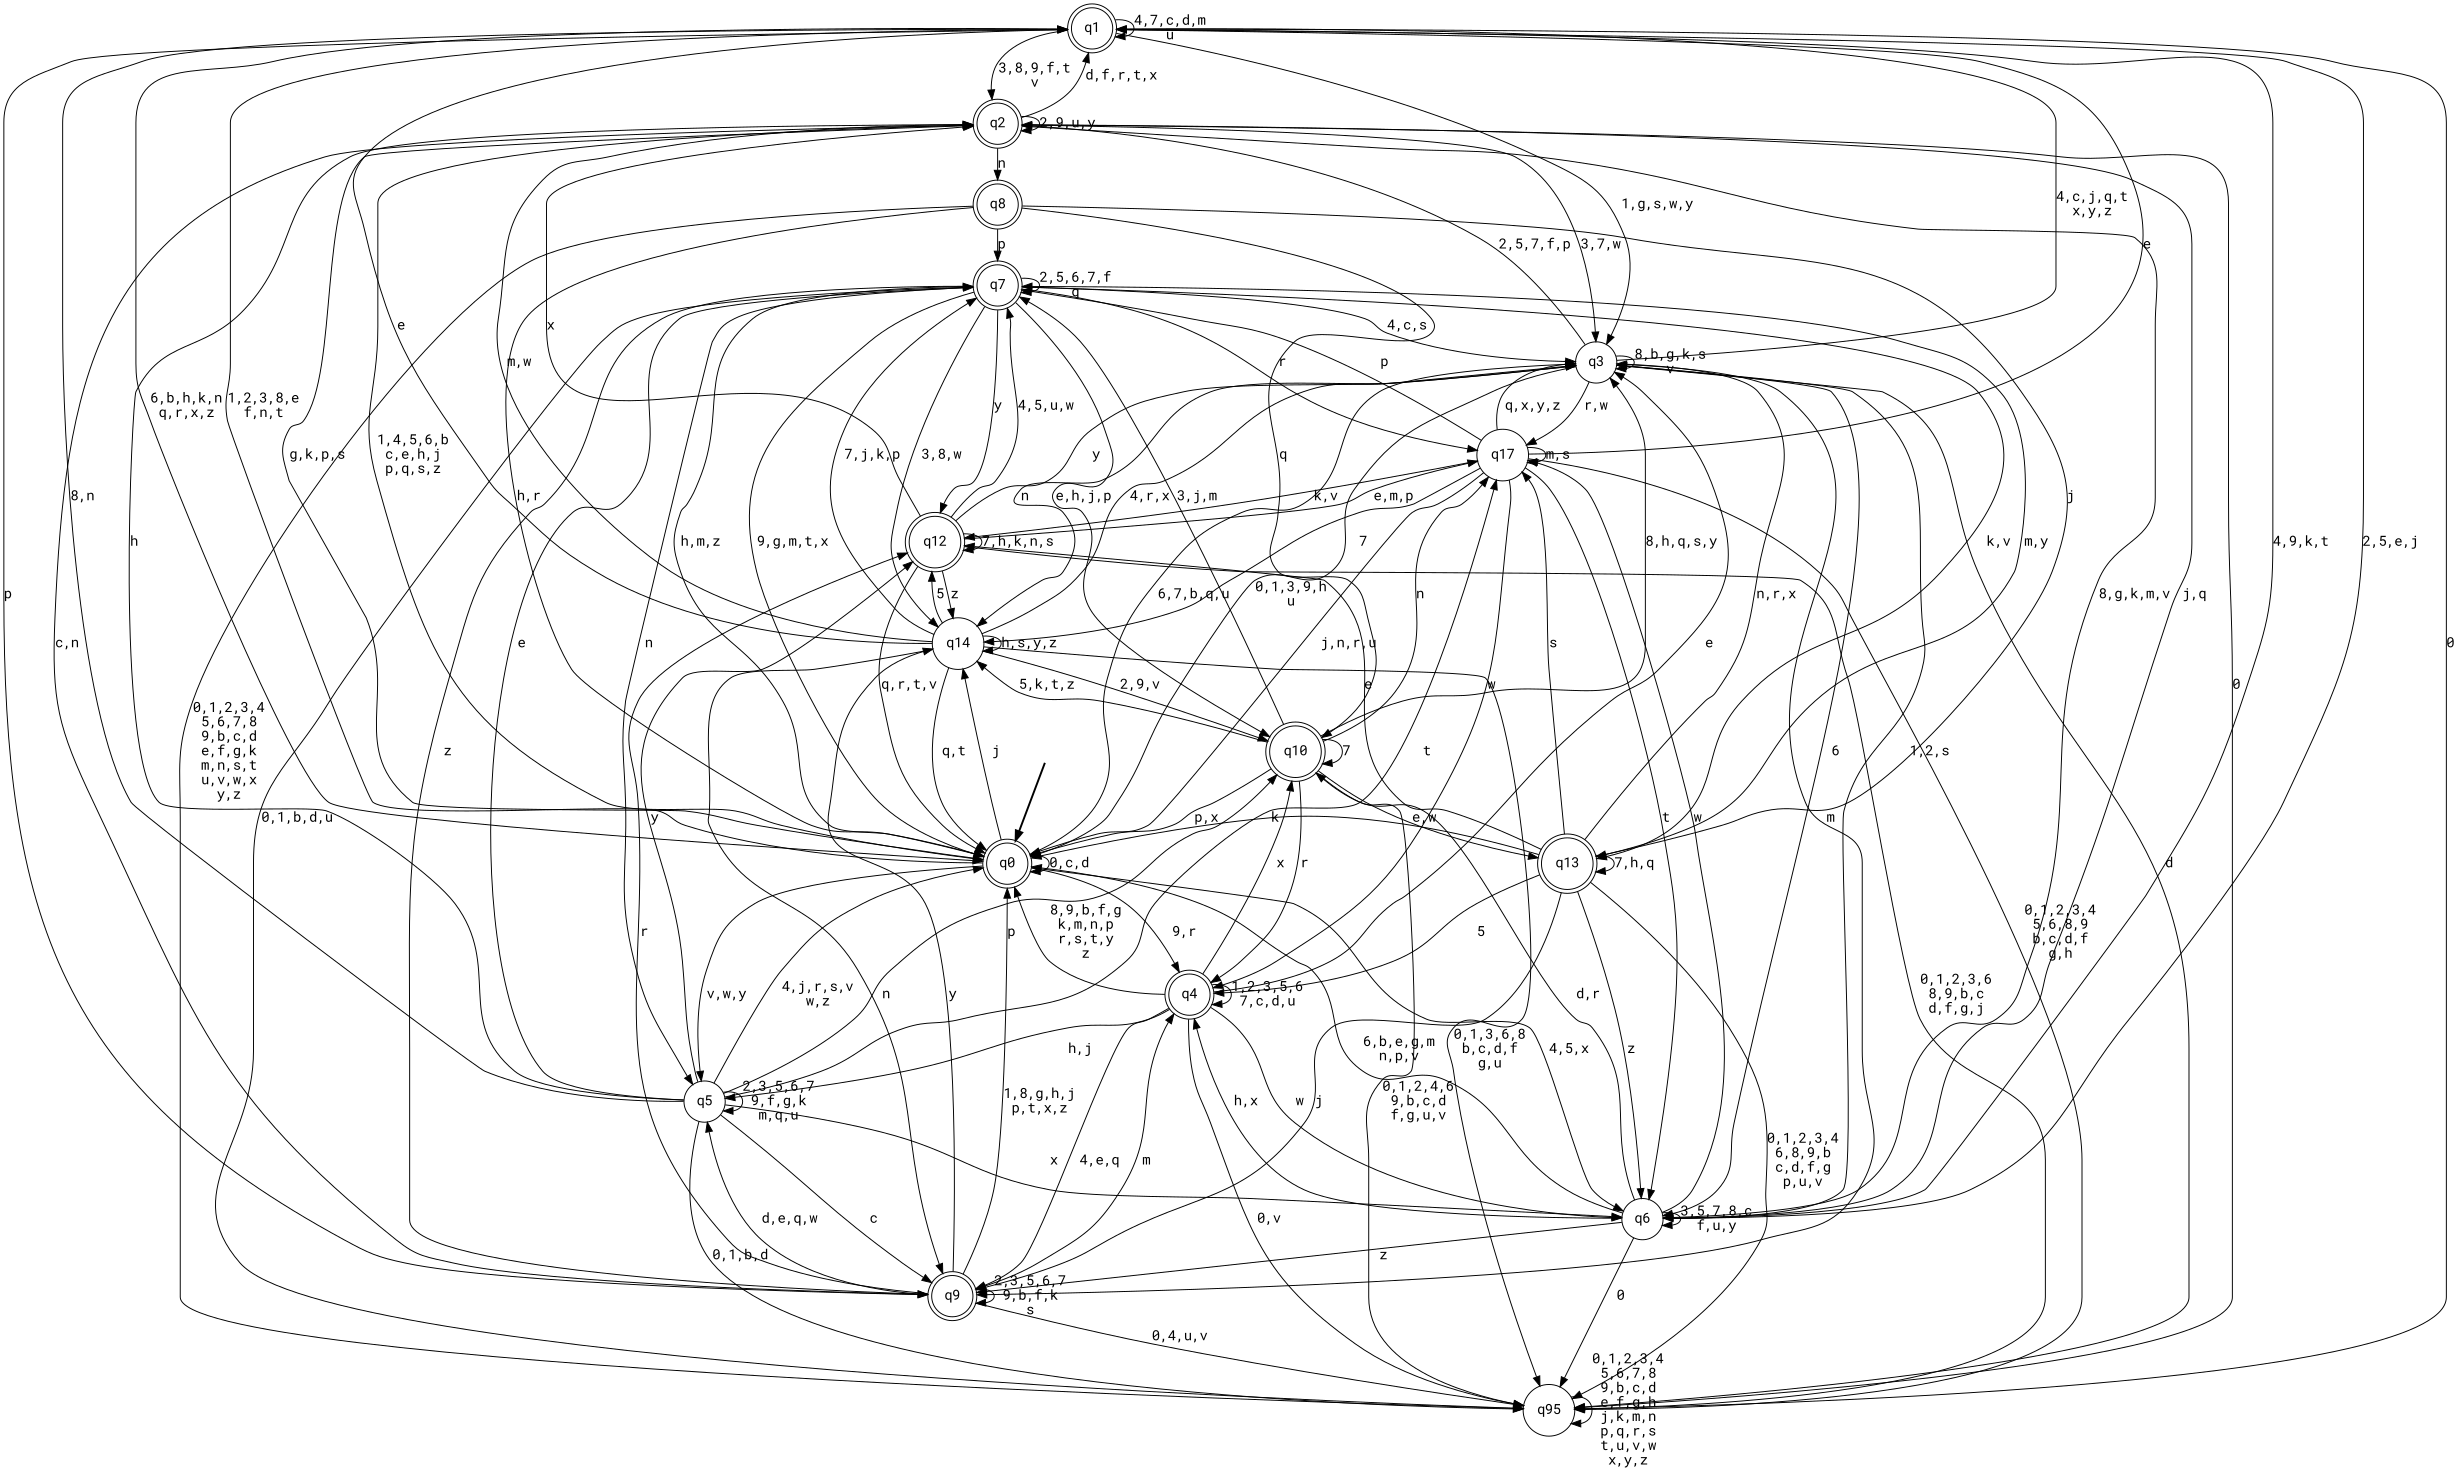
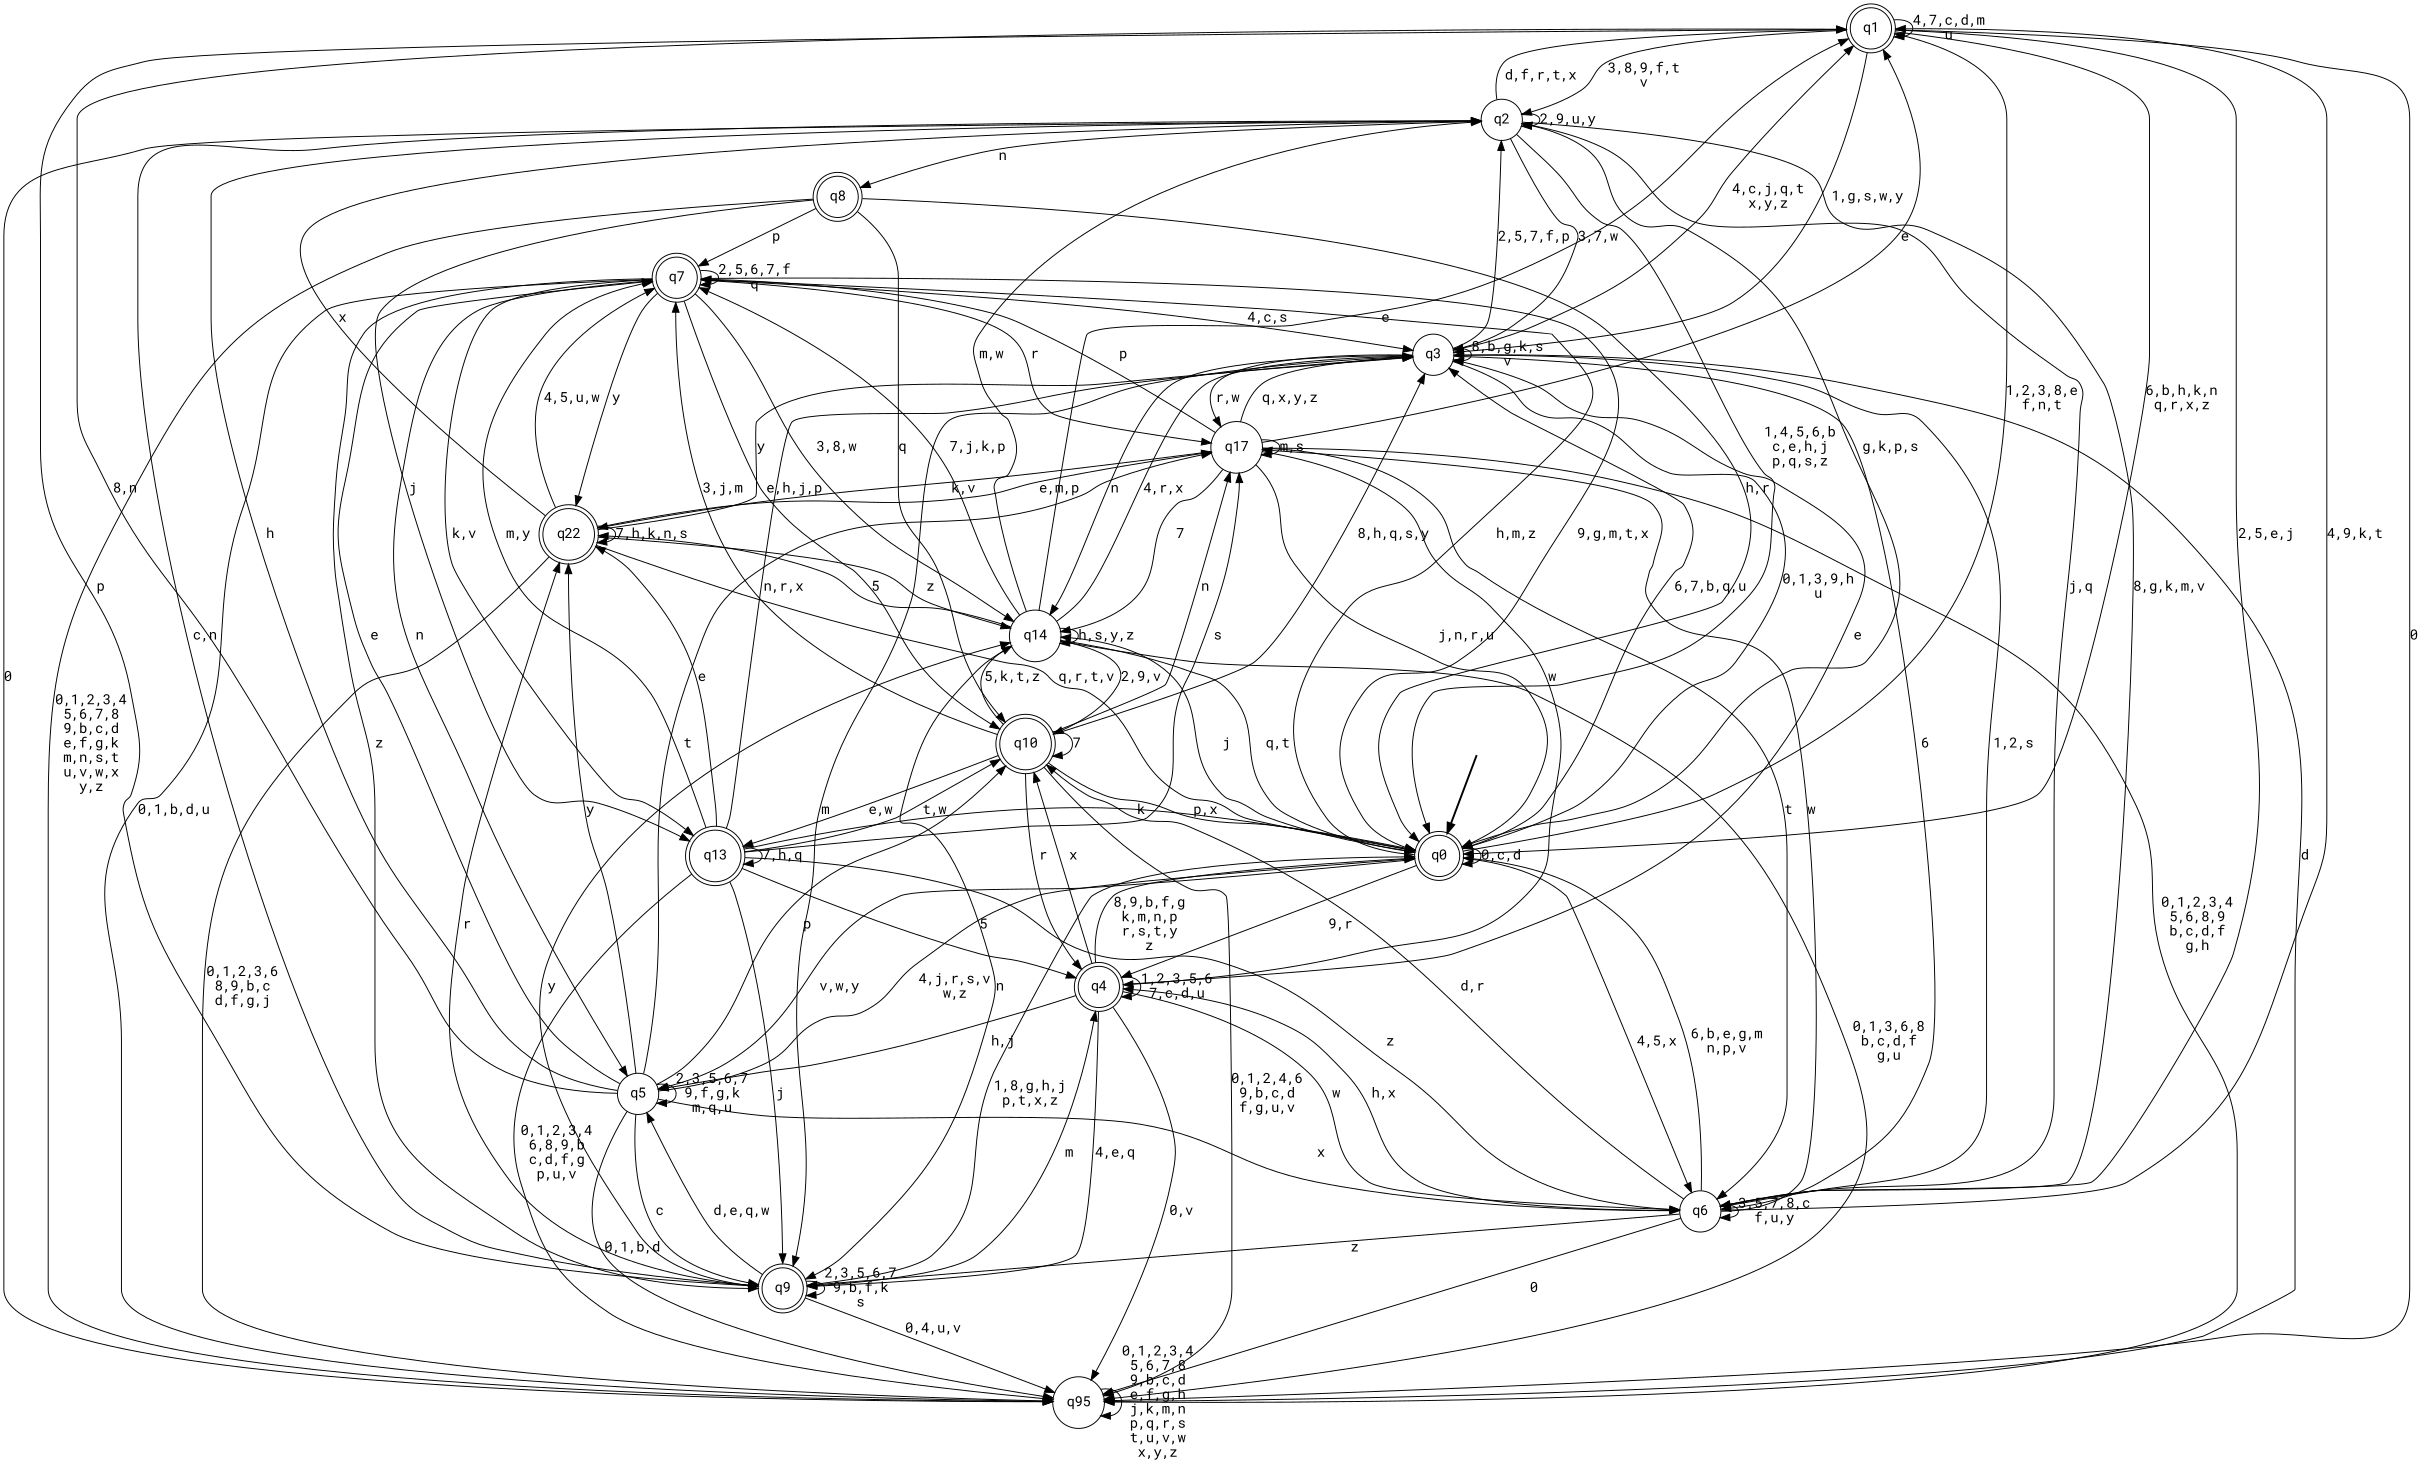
node "q2": shape doublecircle -> circle
node "q12": label "q12" -> "q22"
edge "q13" -> "q10": added, label "t,w"
